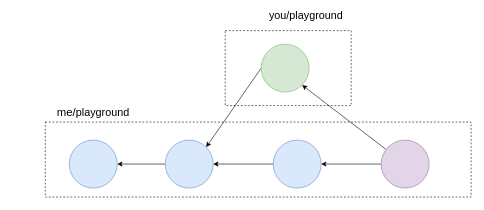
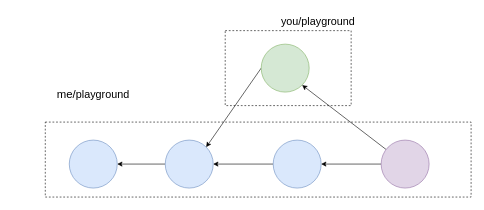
node "you/playground": moved (306, 16) -> (318, 22)
node "me/playground": moved (93, 113) -> (93, 95)
